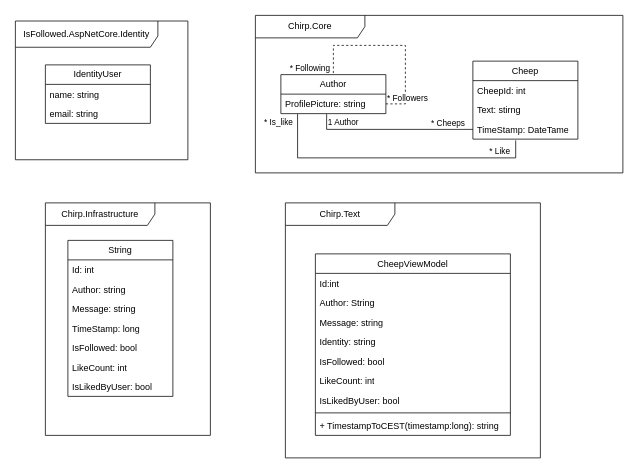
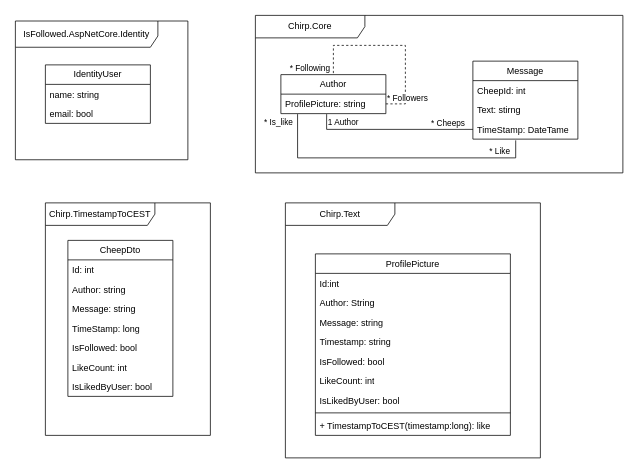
node "Cheep": label "Cheep" -> "Message"
node "email: string": label "email: string" -> "email: bool"
node "Chirp.Infrastructure": label "Chirp.Infrastructure" -> "Chirp.TimestampToCEST"
node "String": label "String" -> "CheepDto"
node "CheepViewModel": label "CheepViewModel" -> "ProfilePicture"
node "Identity: string": label "Identity: string" -> "Timestamp: string"
node "+ TimestampToCEST(timestamp:long): string": label "+ TimestampToCEST(timestamp:long): string" -> "+ TimestampToCEST(timestamp:long): like"
